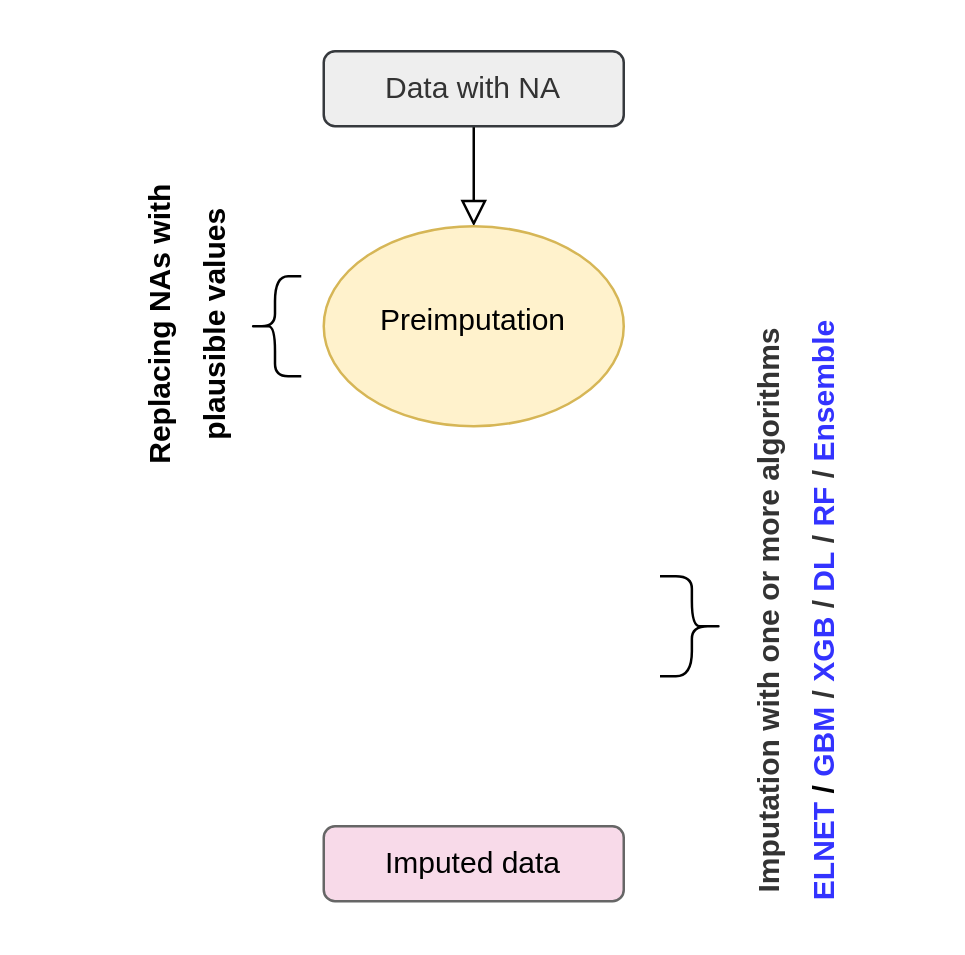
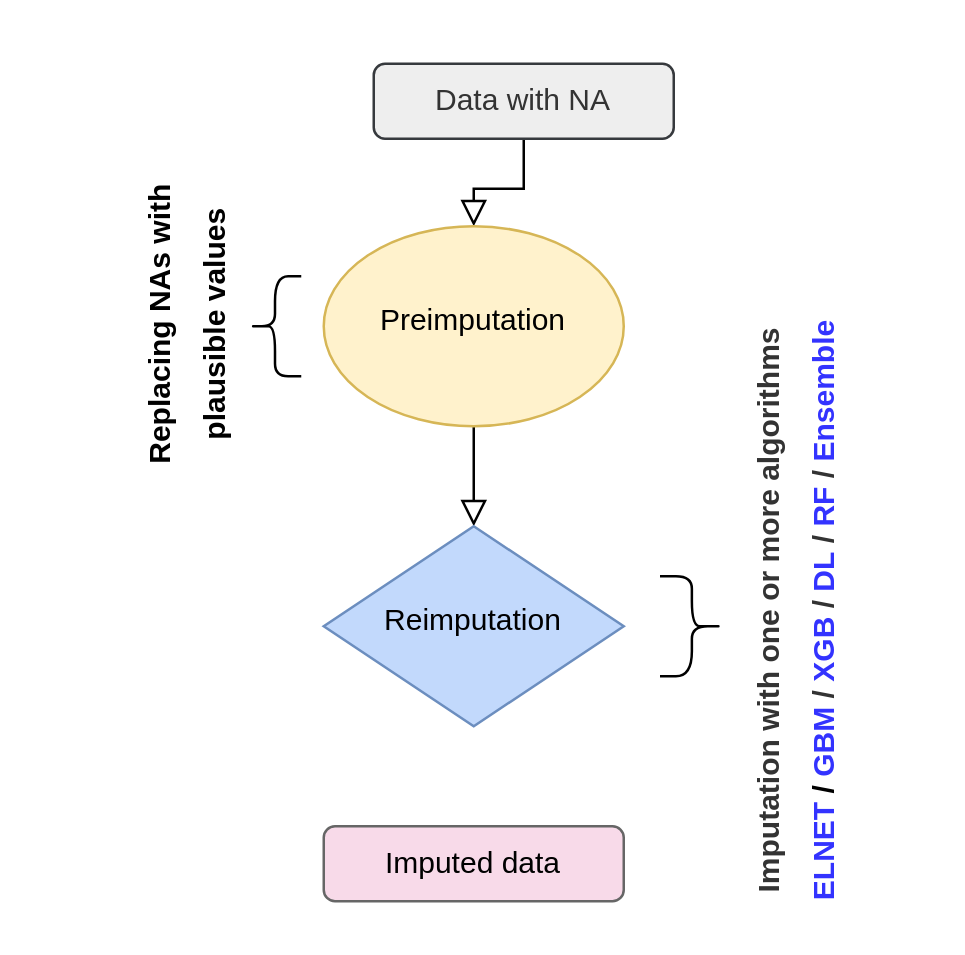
node "Data with NA": moved (474, 89) -> (524, 101)
edge "Preimputation" -> "Reimputation": added
node "Reimputation": added
